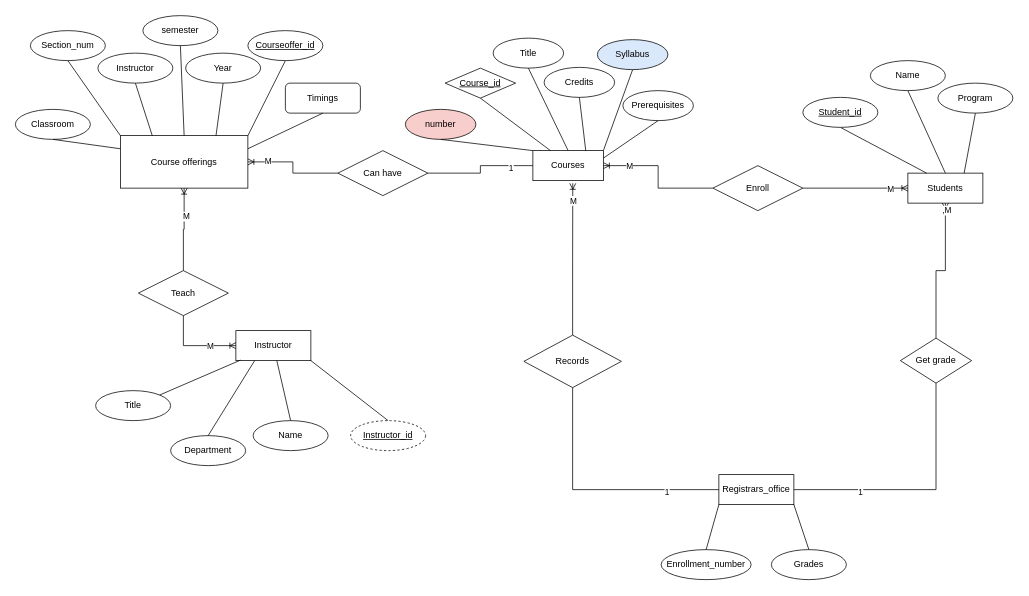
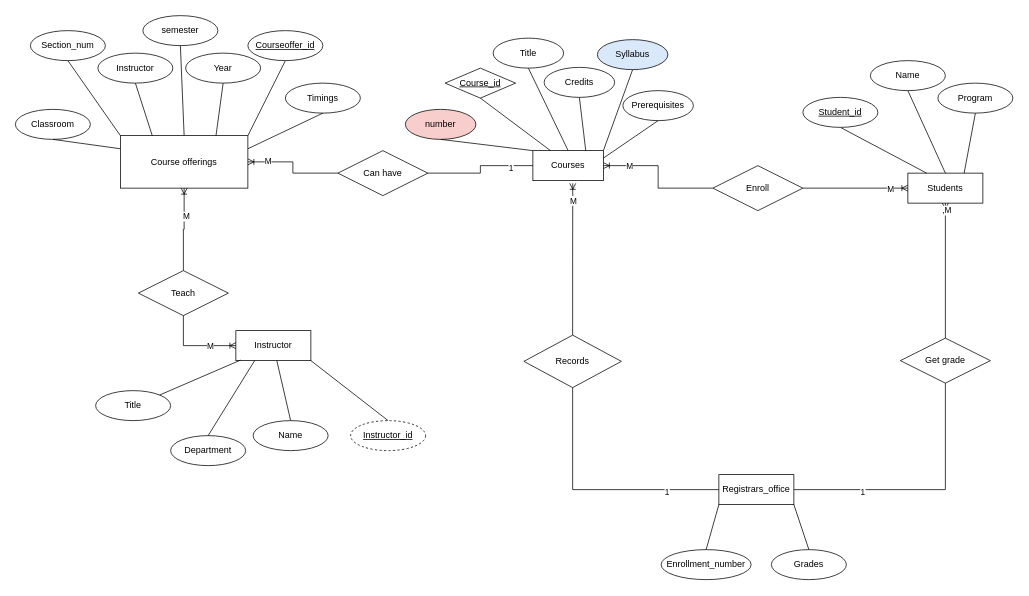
node "Timings": shape rounded rectangle -> ellipse
node "Get grade": size 71x45 -> 90x45
